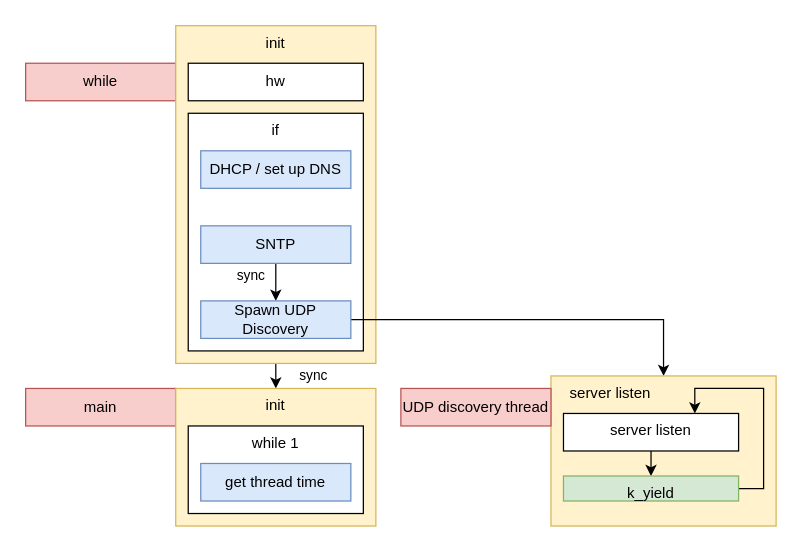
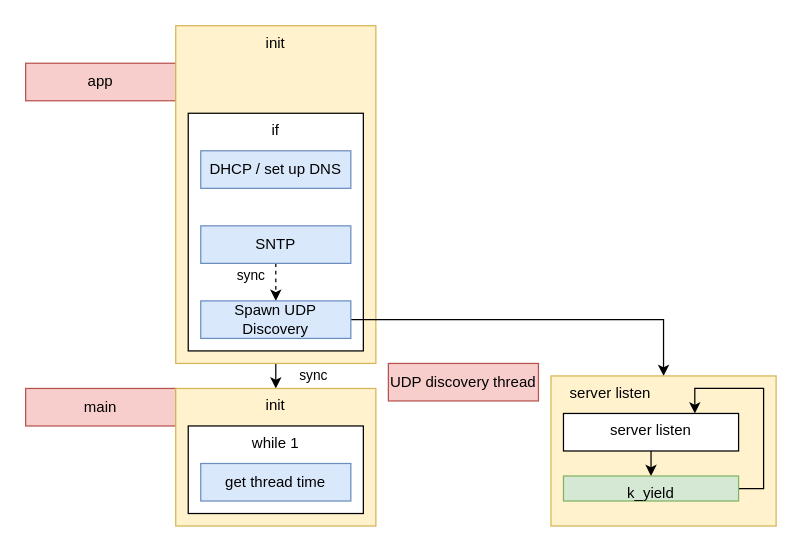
node "while": label "while" -> "app"
node "hw": removed
edge "SNTP" -> "Spawn UDP Discovery": style solid -> dashed
node "UDP discovery thread": moved (476, 407) -> (463, 382)
